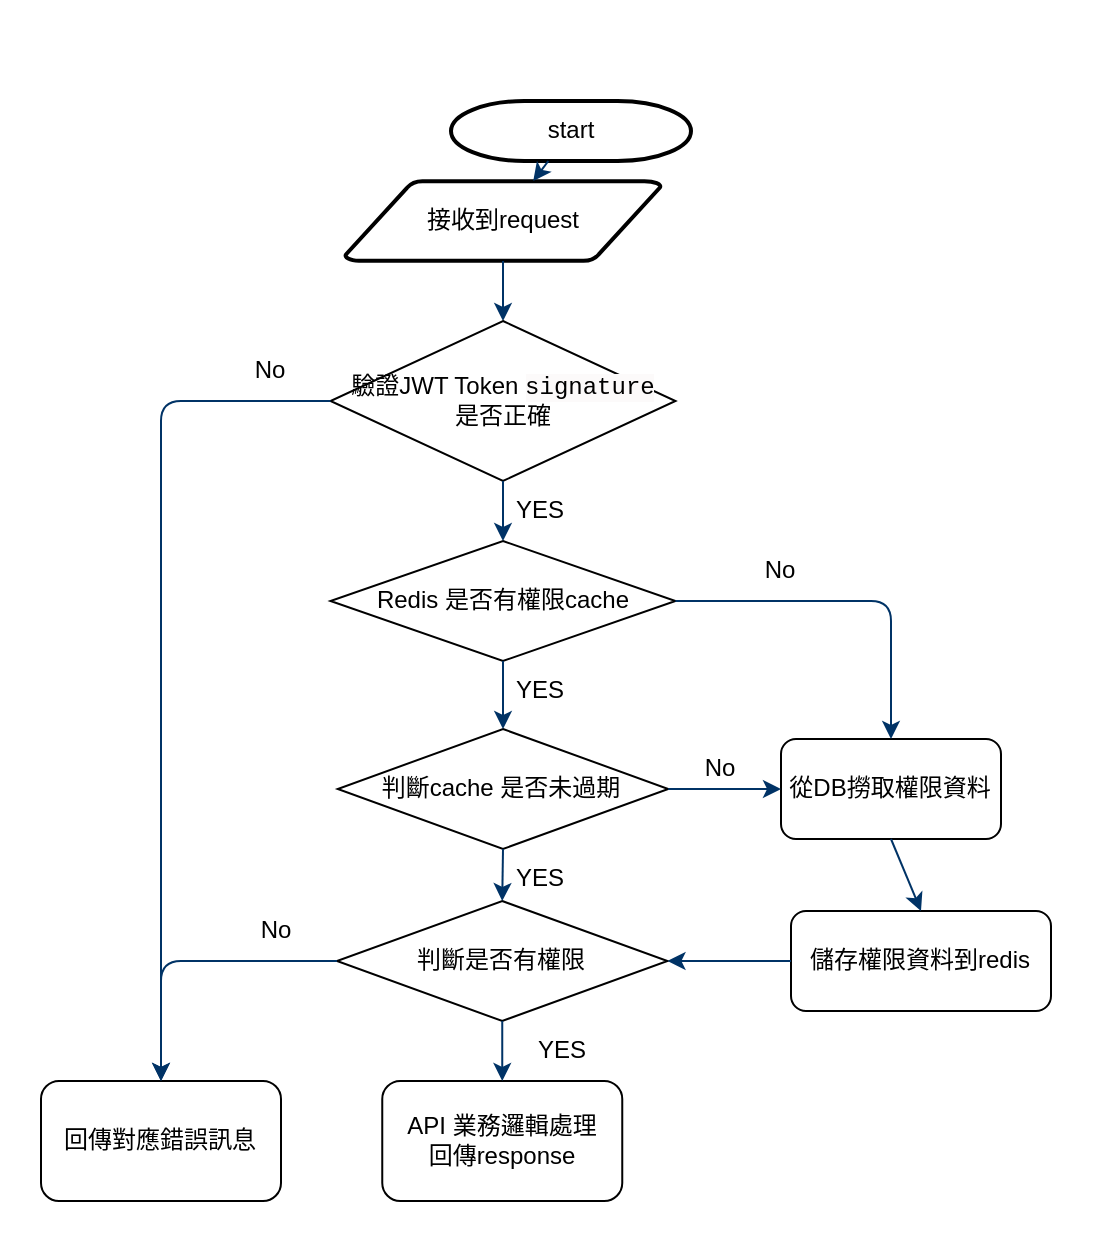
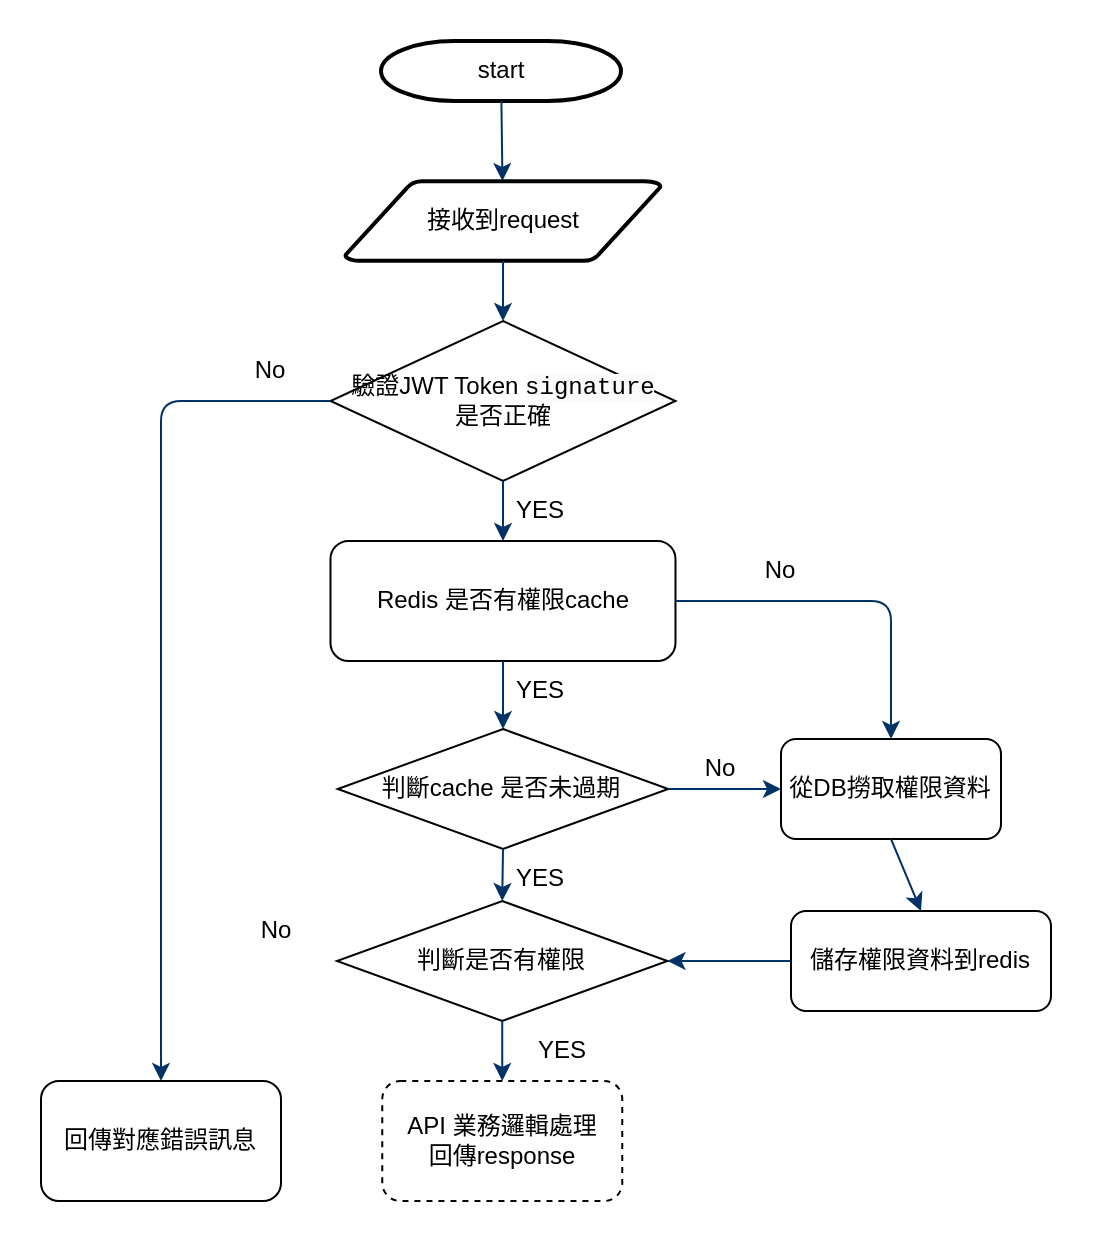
node "start": moved (571, 131) -> (501, 71)
node "Redis 是否有權限cache": shape diamond -> rounded rectangle
edge "判斷是否有權限" -> "回傳對應錯誤訊息": removed
node "API 業務邏輯處理 回傳response": style solid -> dashed
